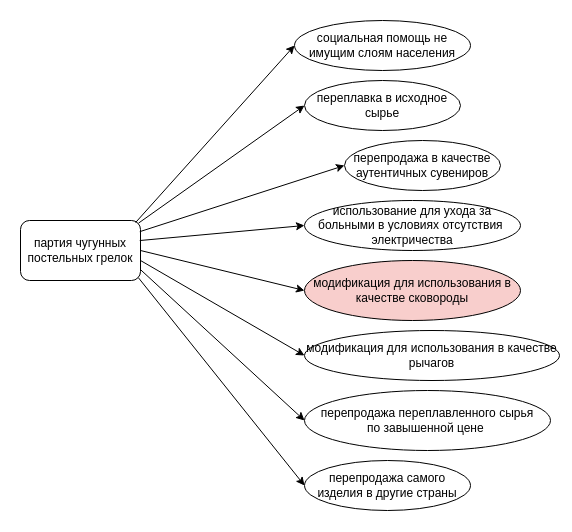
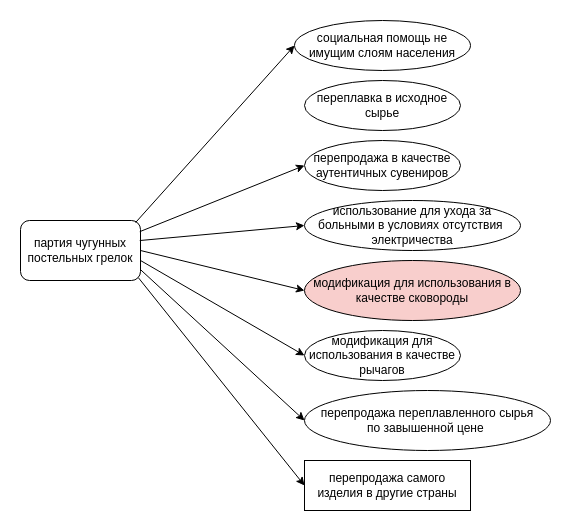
edge "партия чугунных постельных грелок" -> "переплавка в исходное сырье": removed
node "перепродажа в качестве аутентичных сувениров": moved (423, 166) -> (383, 166)
node "модификация для использования в качестве рычагов": size 255x50 -> 156x50
node "перепродажа самого изделия в другие страны": shape ellipse -> rectangle
